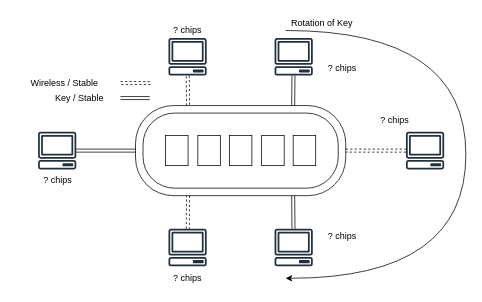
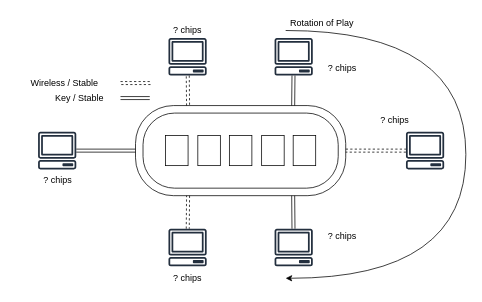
node "Rotation of Key": label "Rotation of Key" -> "Rotation of Play"
